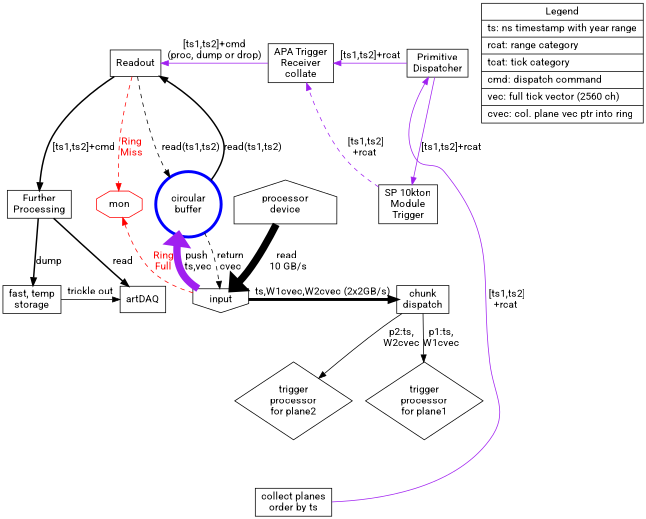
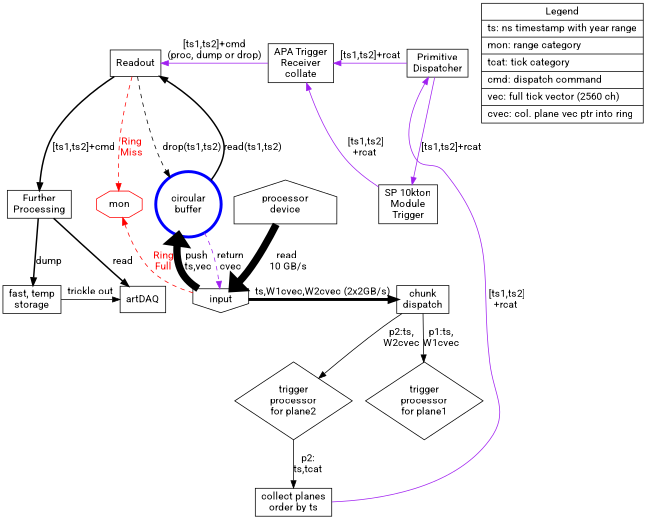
node "Legend": text "rcat: range category" -> "mon: range category"
edge "SP 10kton Module Trigger" -> "APA Trigger Receiver collate": style dashed -> solid
edge "Readout" -> "circular buffer": label "read(ts1,ts2)" -> " drop(ts1,ts2)"
edge "circular buffer" -> "input": color black -> purple
edge "input" -> "circular buffer": color purple -> black
edge "trigger processor for plane2" -> "collect planes order by ts": added, label "p2: ts,tcat"
